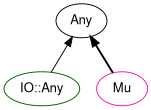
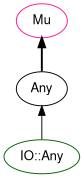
edge "Mu" -> "Any": reversed
